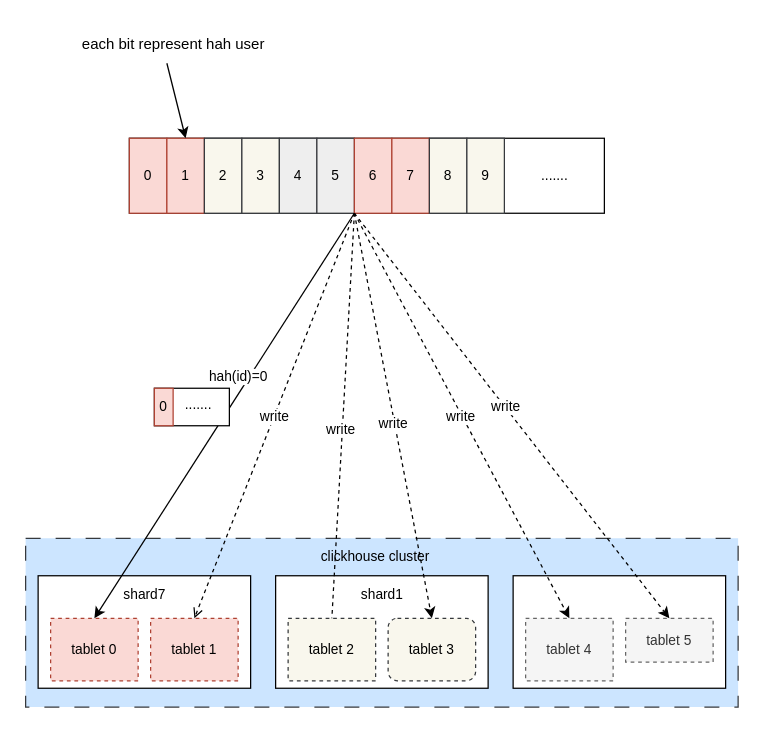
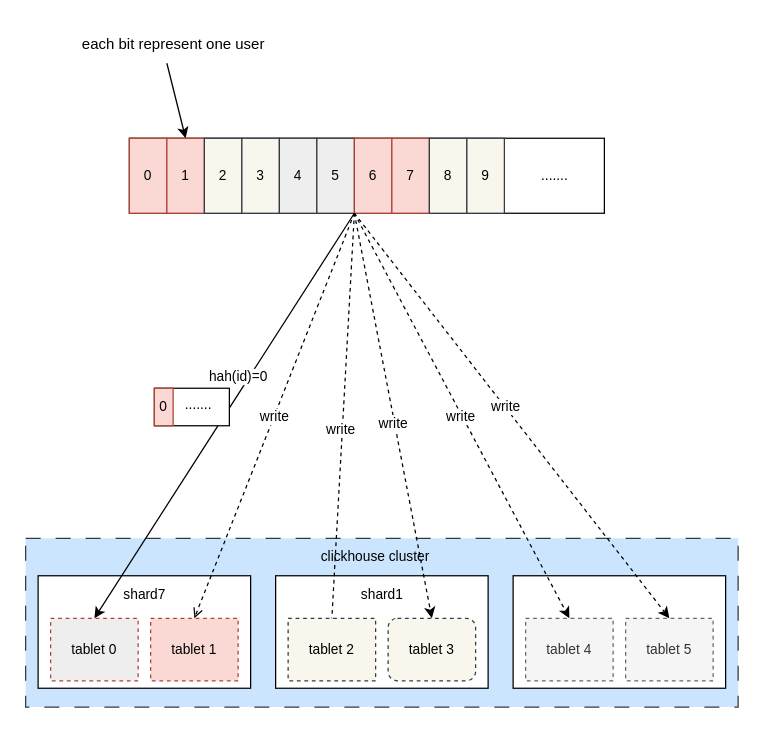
node "each bit represent hah user": label "each bit represent hah user" -> "each bit represent one user"
node "tablet 5": size 88x44 -> 88x63
node "tablet 0": fillcolor #fad9d5 -> #eeeeee
